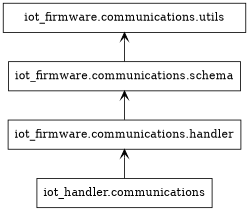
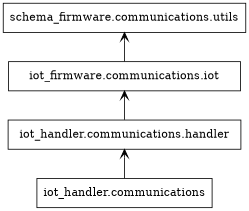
node "iot_firmware.communications.utils": label "iot_firmware.communications.utils" -> "schema_firmware.communications.utils"
node "iot_firmware.communications.schema": label "iot_firmware.communications.schema" -> "iot_firmware.communications.iot"
node "iot_firmware.communications.handler": label "iot_firmware.communications.handler" -> "iot_handler.communications.handler"
